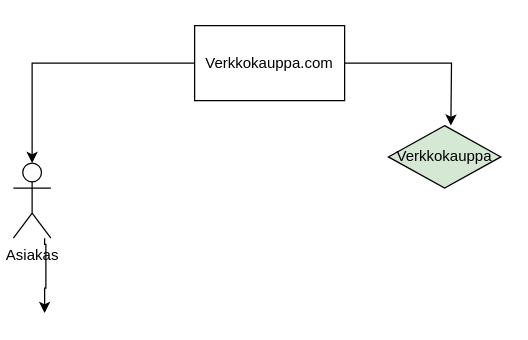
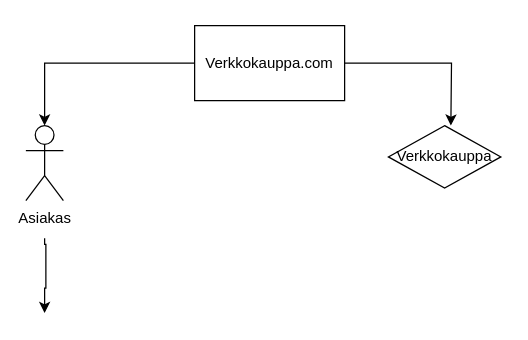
node "Verkkokauppa": fillcolor #d5e8d4 -> #ffffff
node "Asiakas": moved (32, 201) -> (44, 163)
